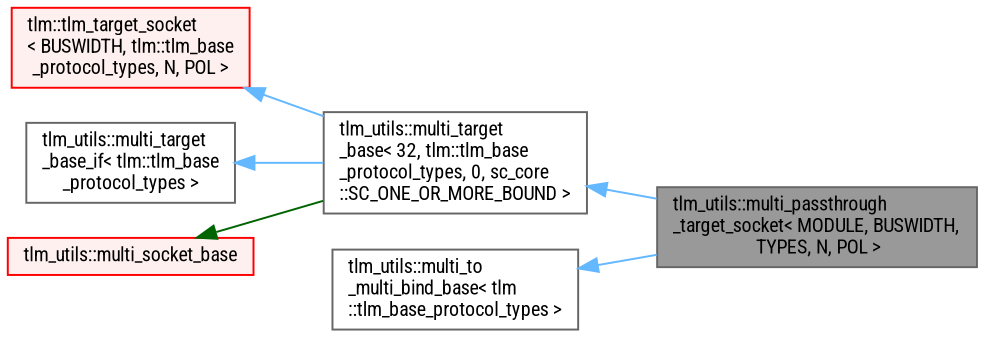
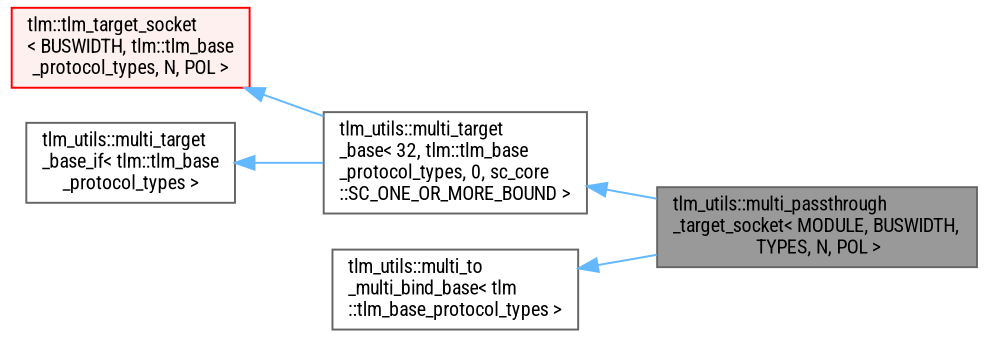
node "tlm_utils::multi_socket_base": removed
